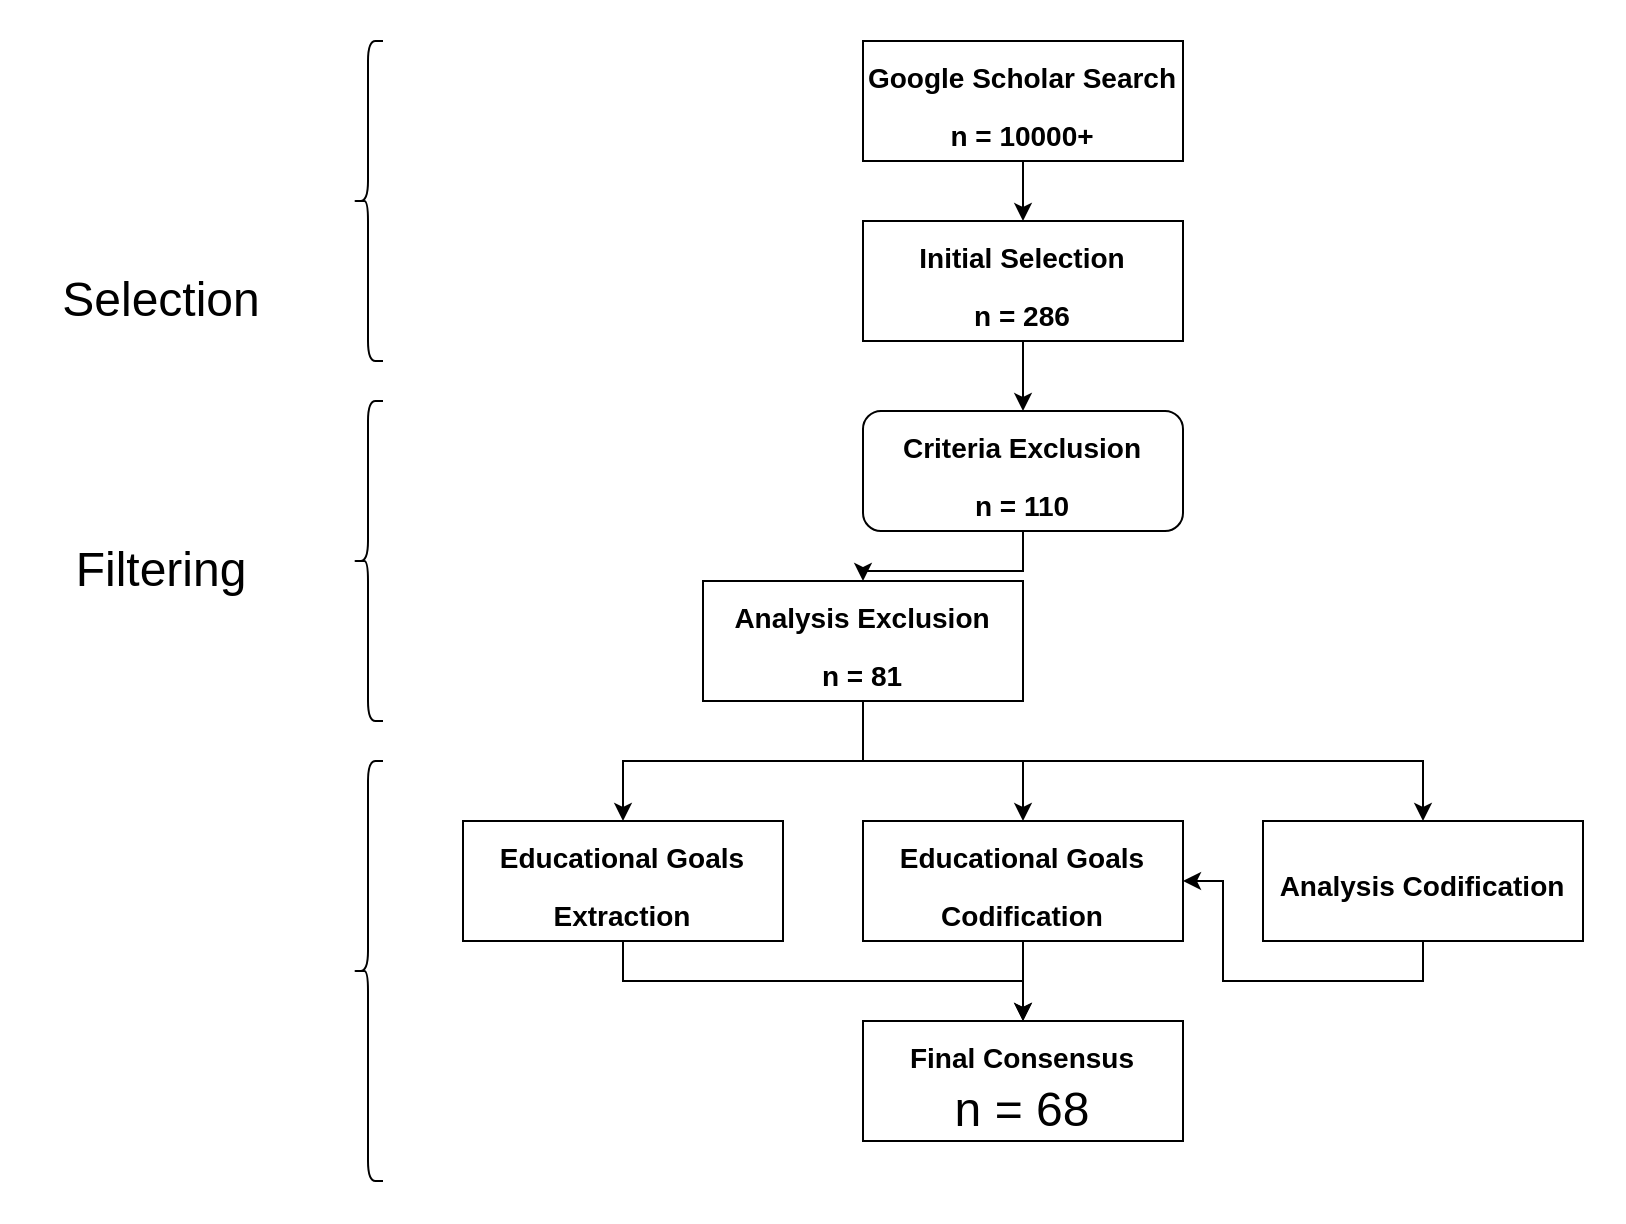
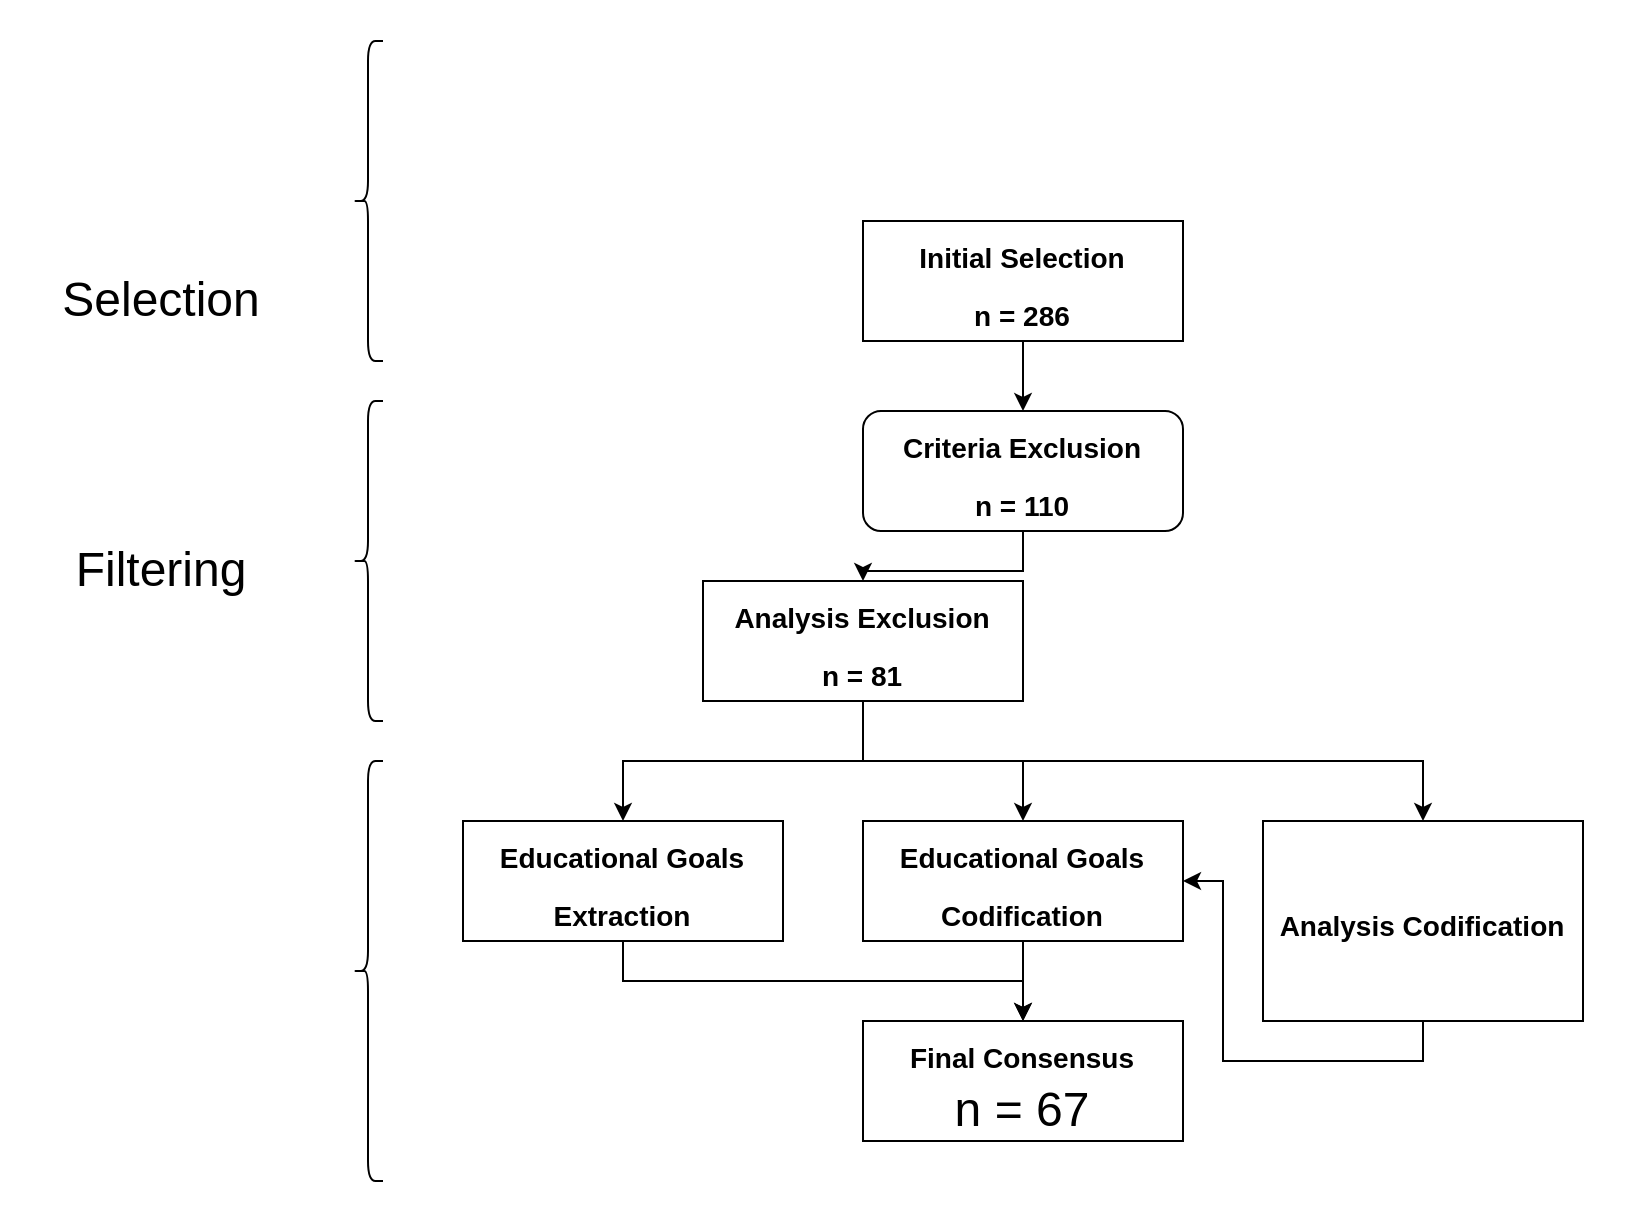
node "Google Scholar Search n = 10000+": removed
edge "Google Scholar Search n = 10000+" -> "Initial Selection n = 286": removed
node "Analysis Codification": size 320x120 -> 320x200
node "Final Consensus n = 68": label "Final Consensus n = 68" -> "Final Consensus n = 67"
